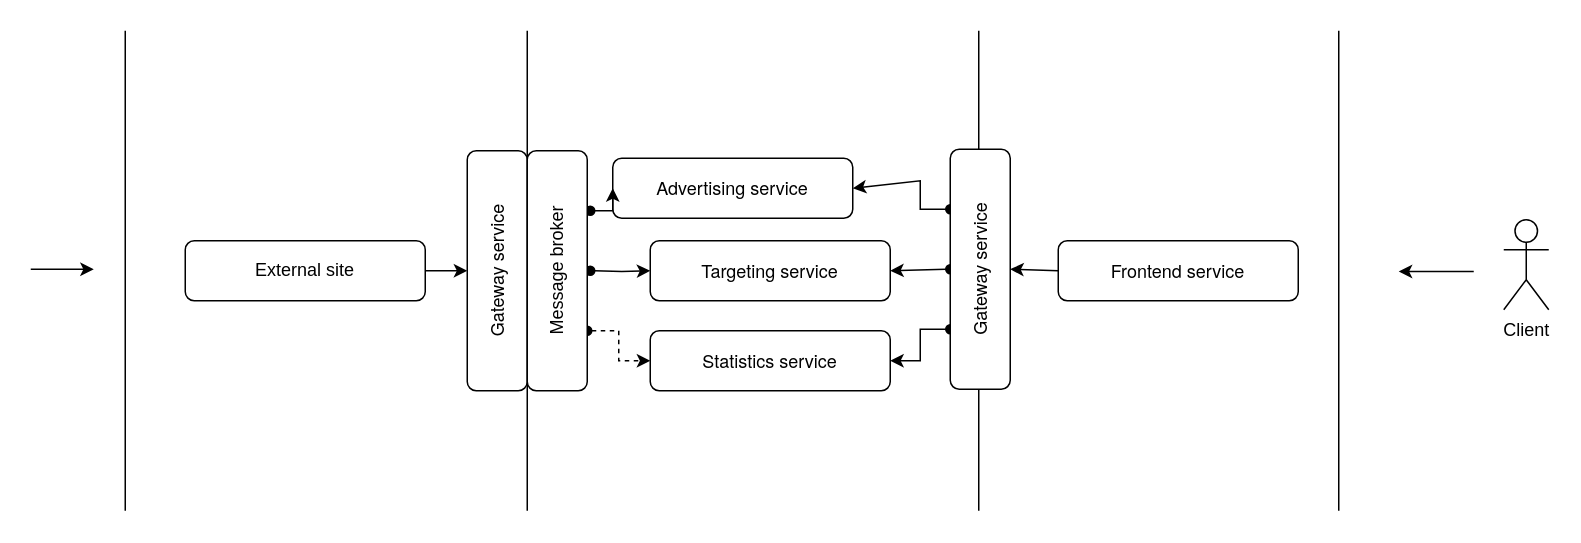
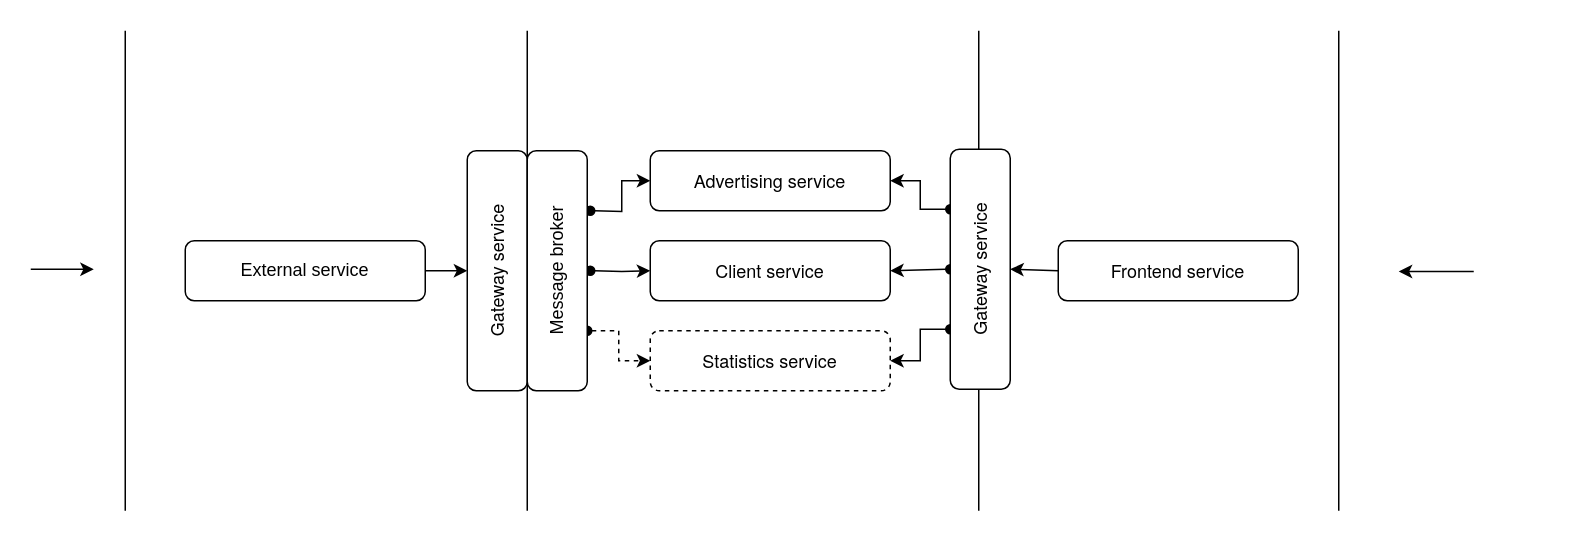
node "Advertising service": moved (733, 188) -> (770, 181)
node "Client": removed
node "External site": label "External site" -> "External service"
node "Targeting service": label "Targeting service" -> "Client service"
node "Statistics service": style solid -> dashed
